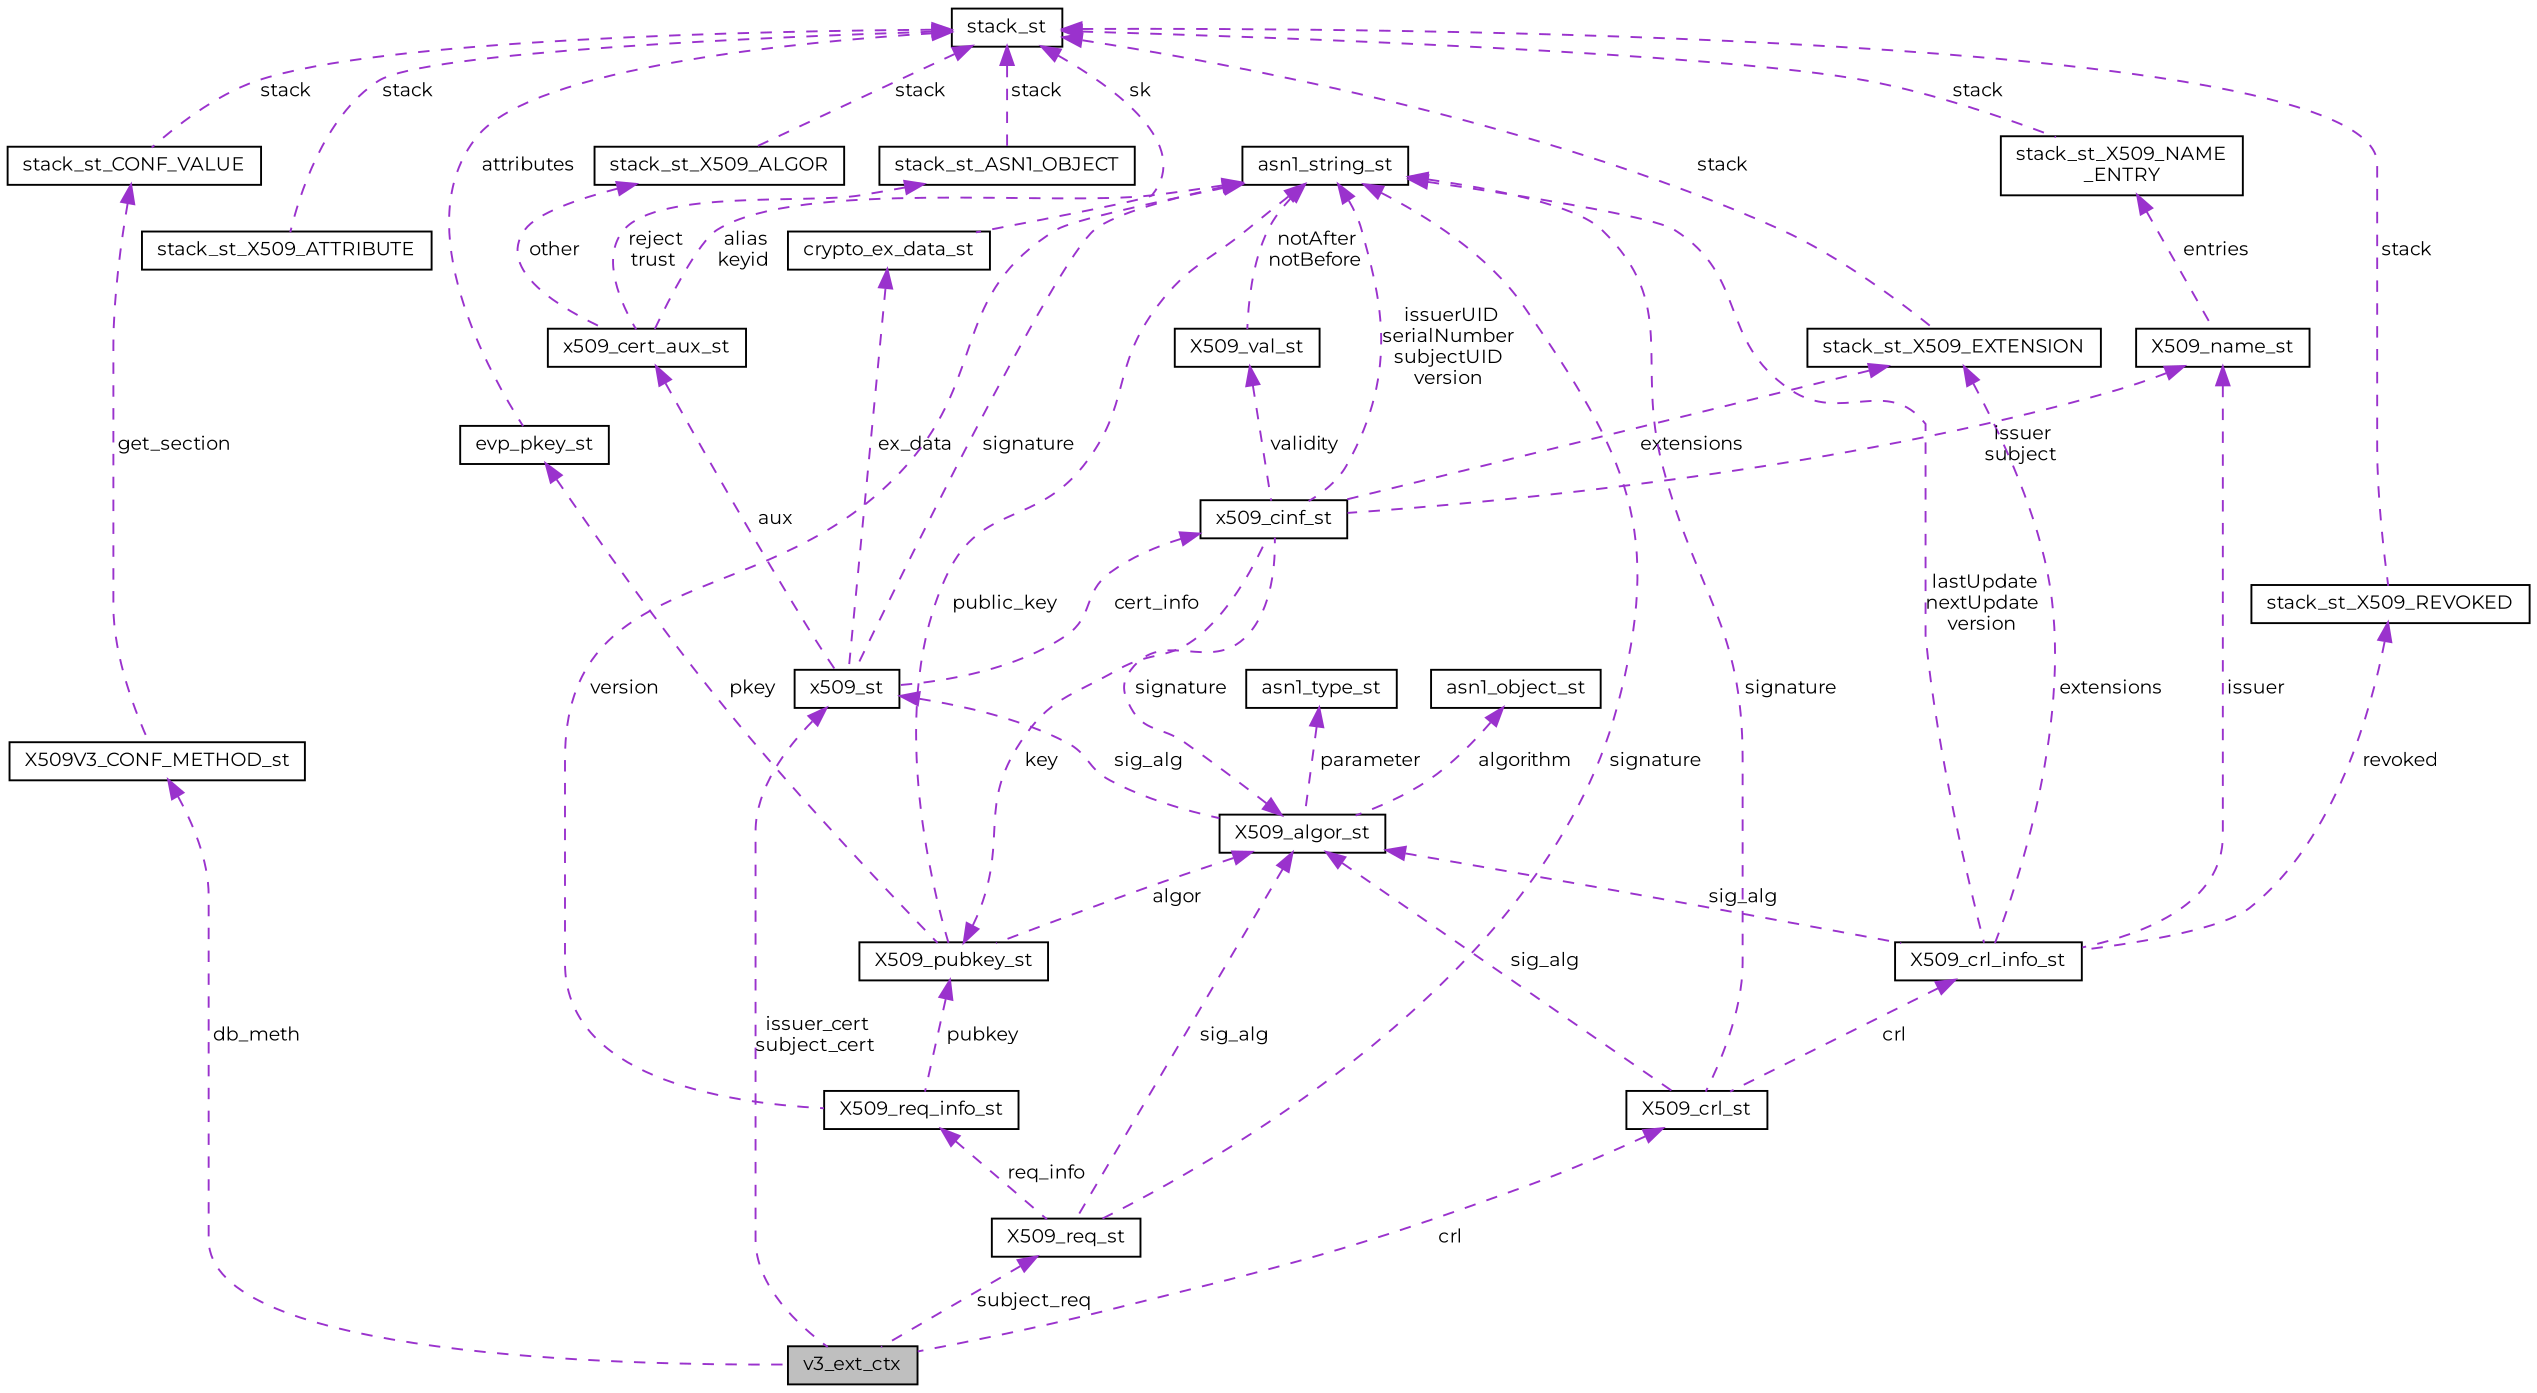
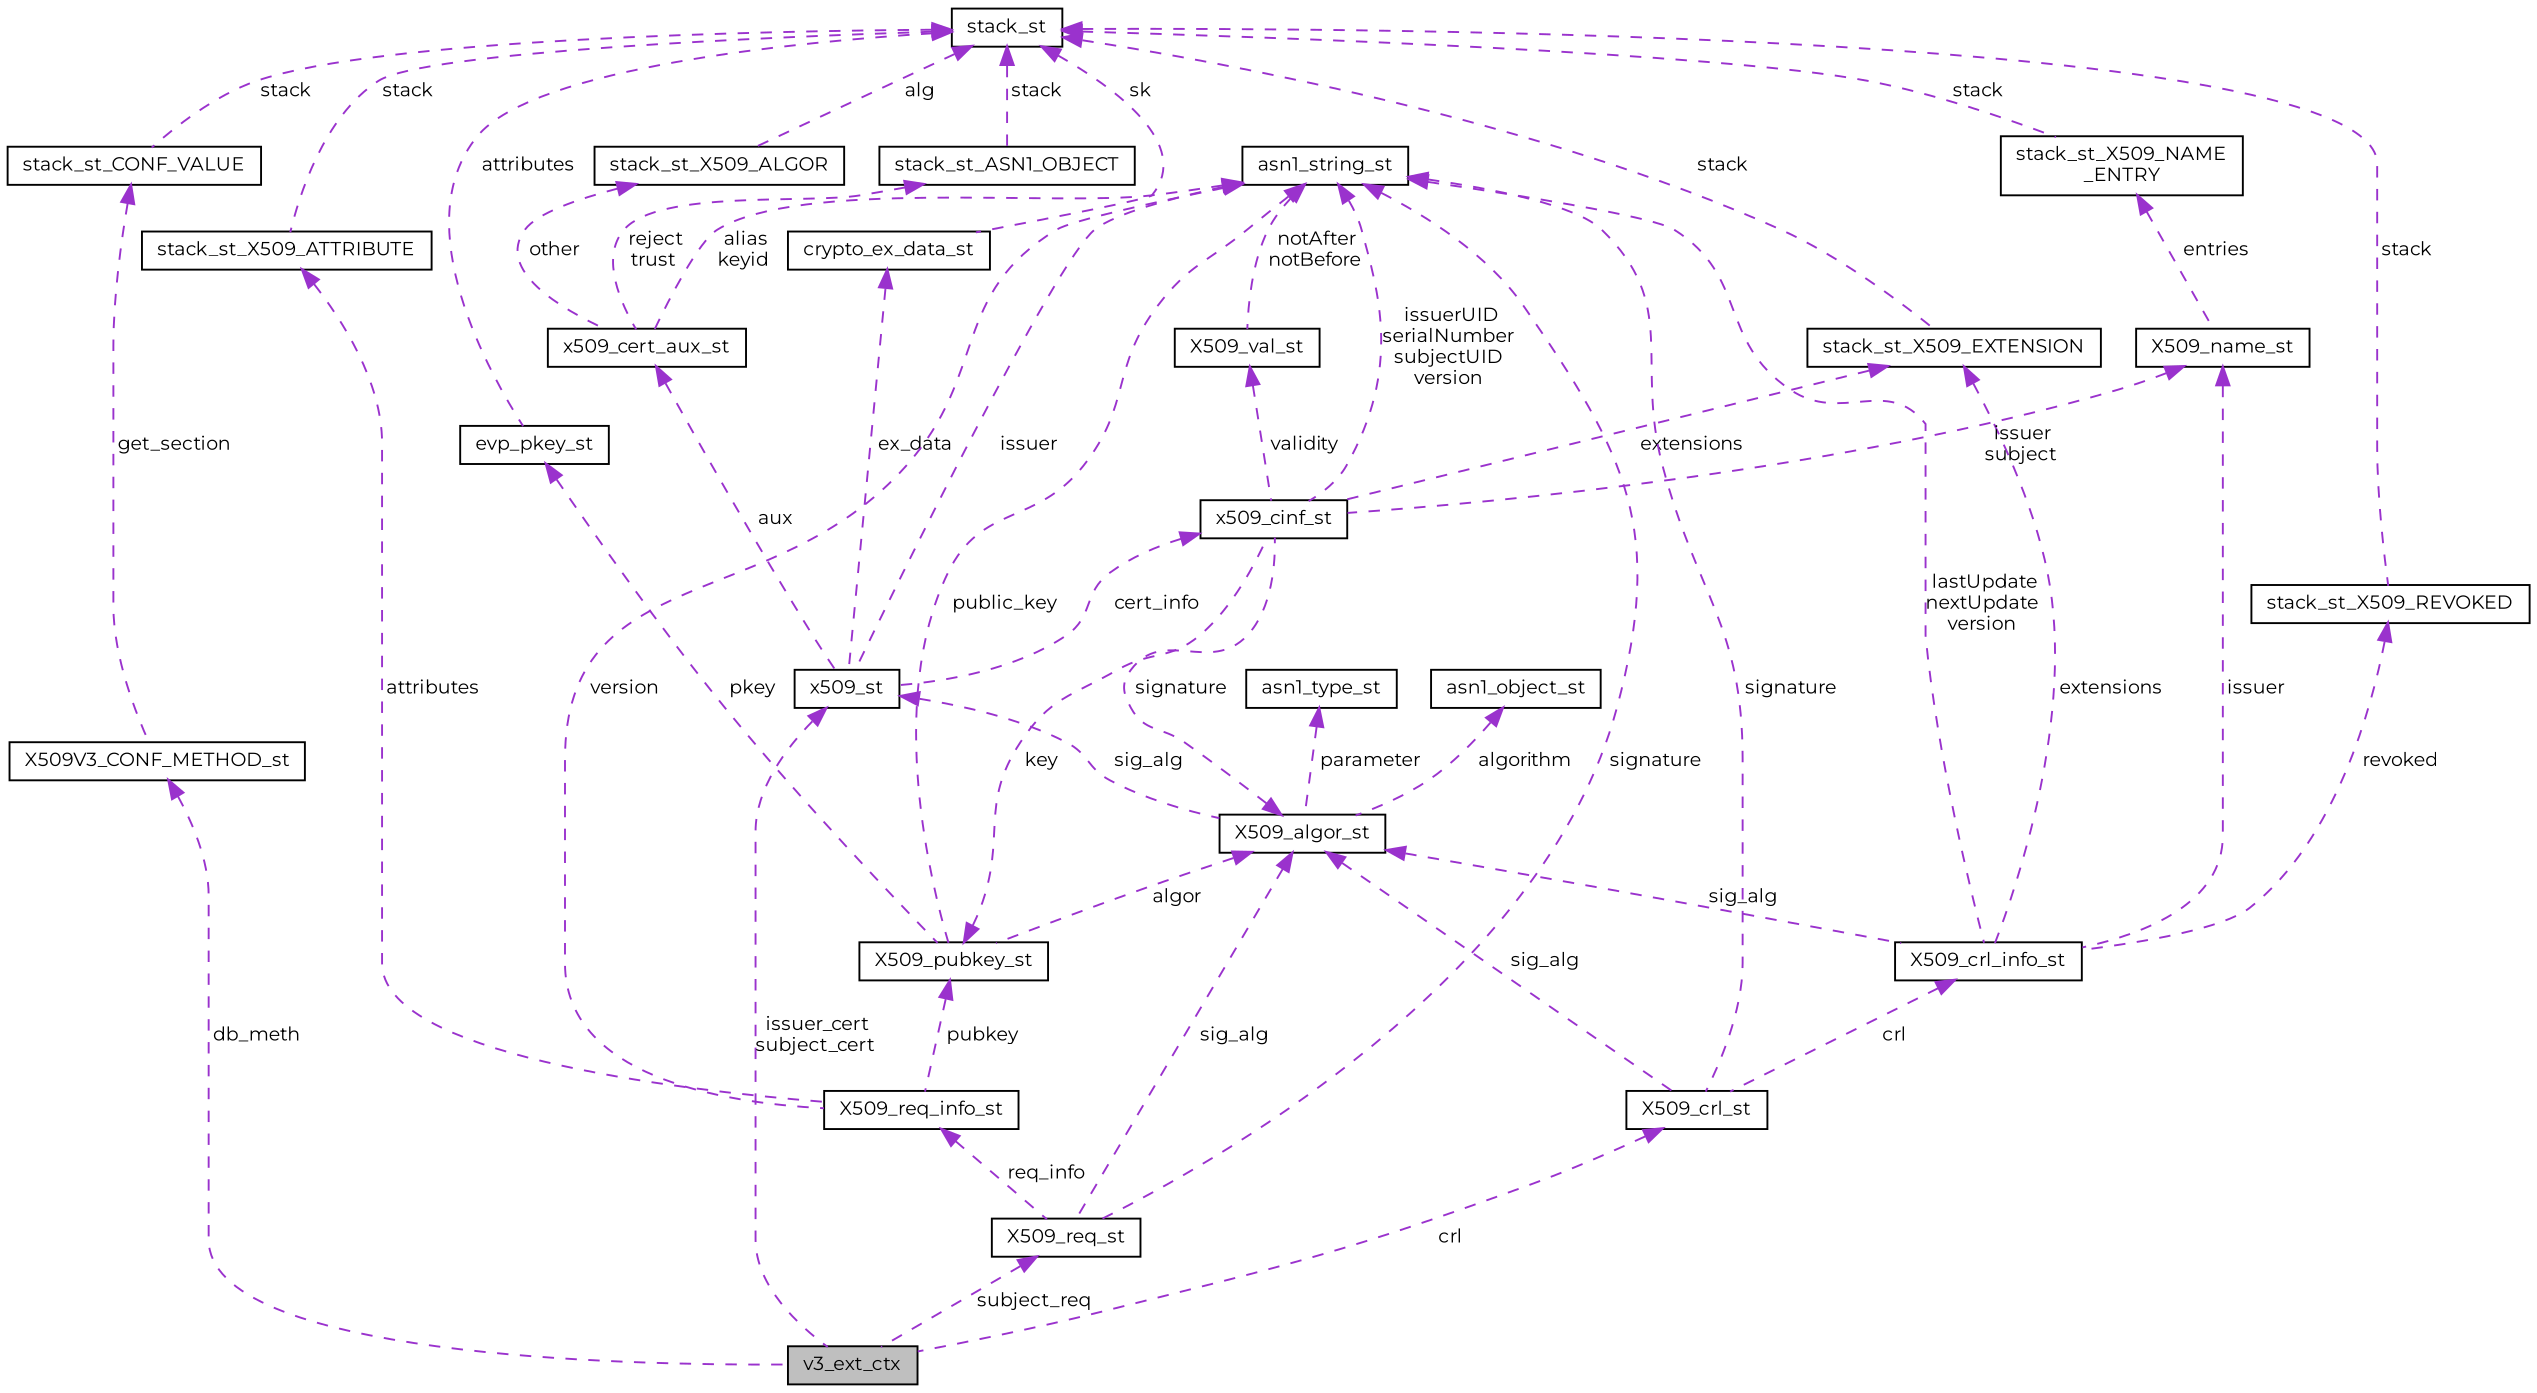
edge "stack_st_X509_ALGOR" -> "stack_st": label " stack" -> " alg"
edge "x509_st" -> "asn1_string_st": label " signature" -> " issuer"
edge "X509_req_info_st" -> "stack_st_X509_ATTRIBUTE": added, label "attributes"
